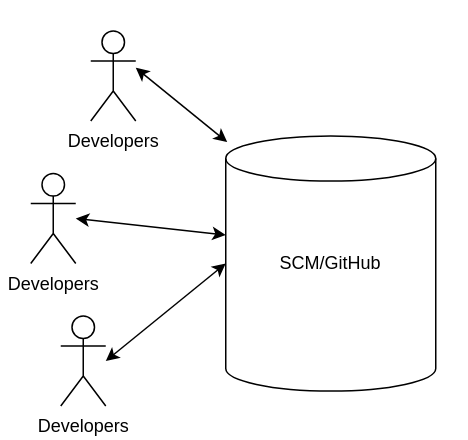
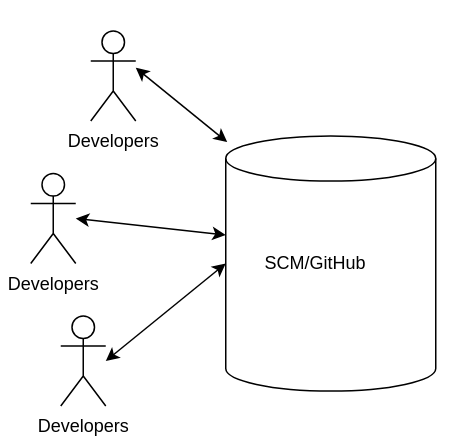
node "SCM/GitHub": moved (331, 263) -> (316, 263)
